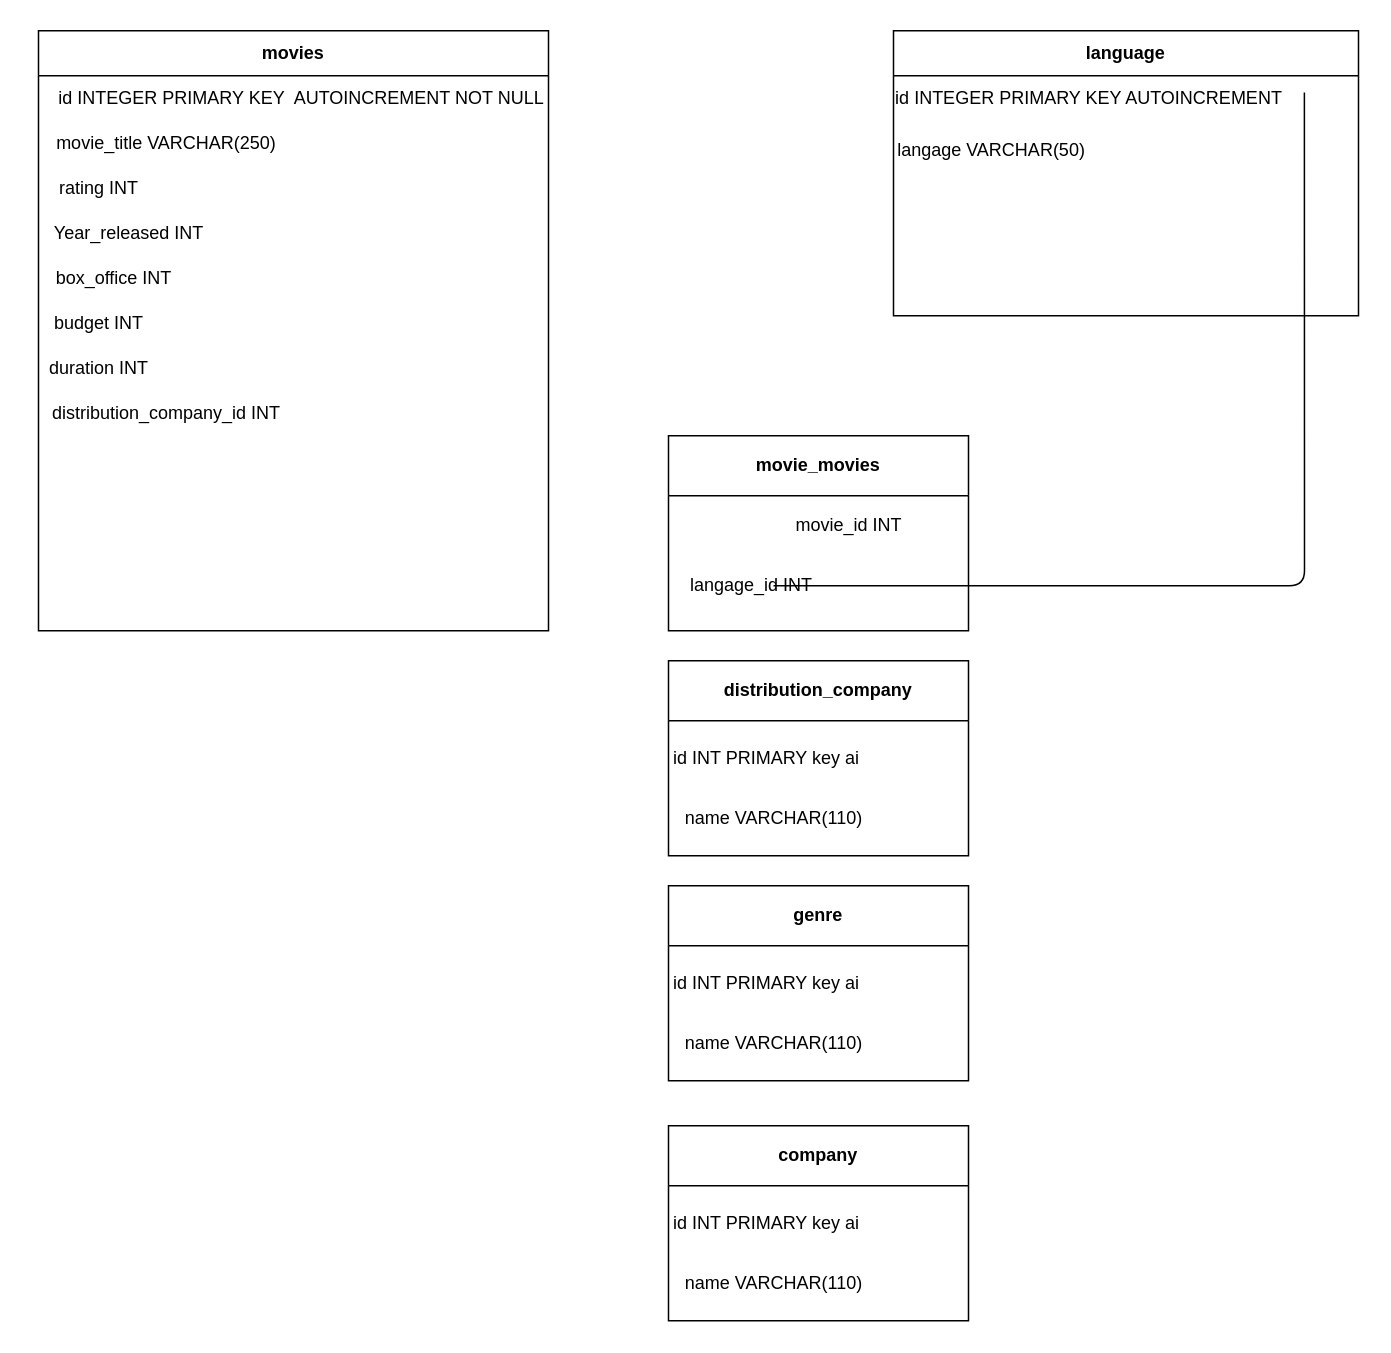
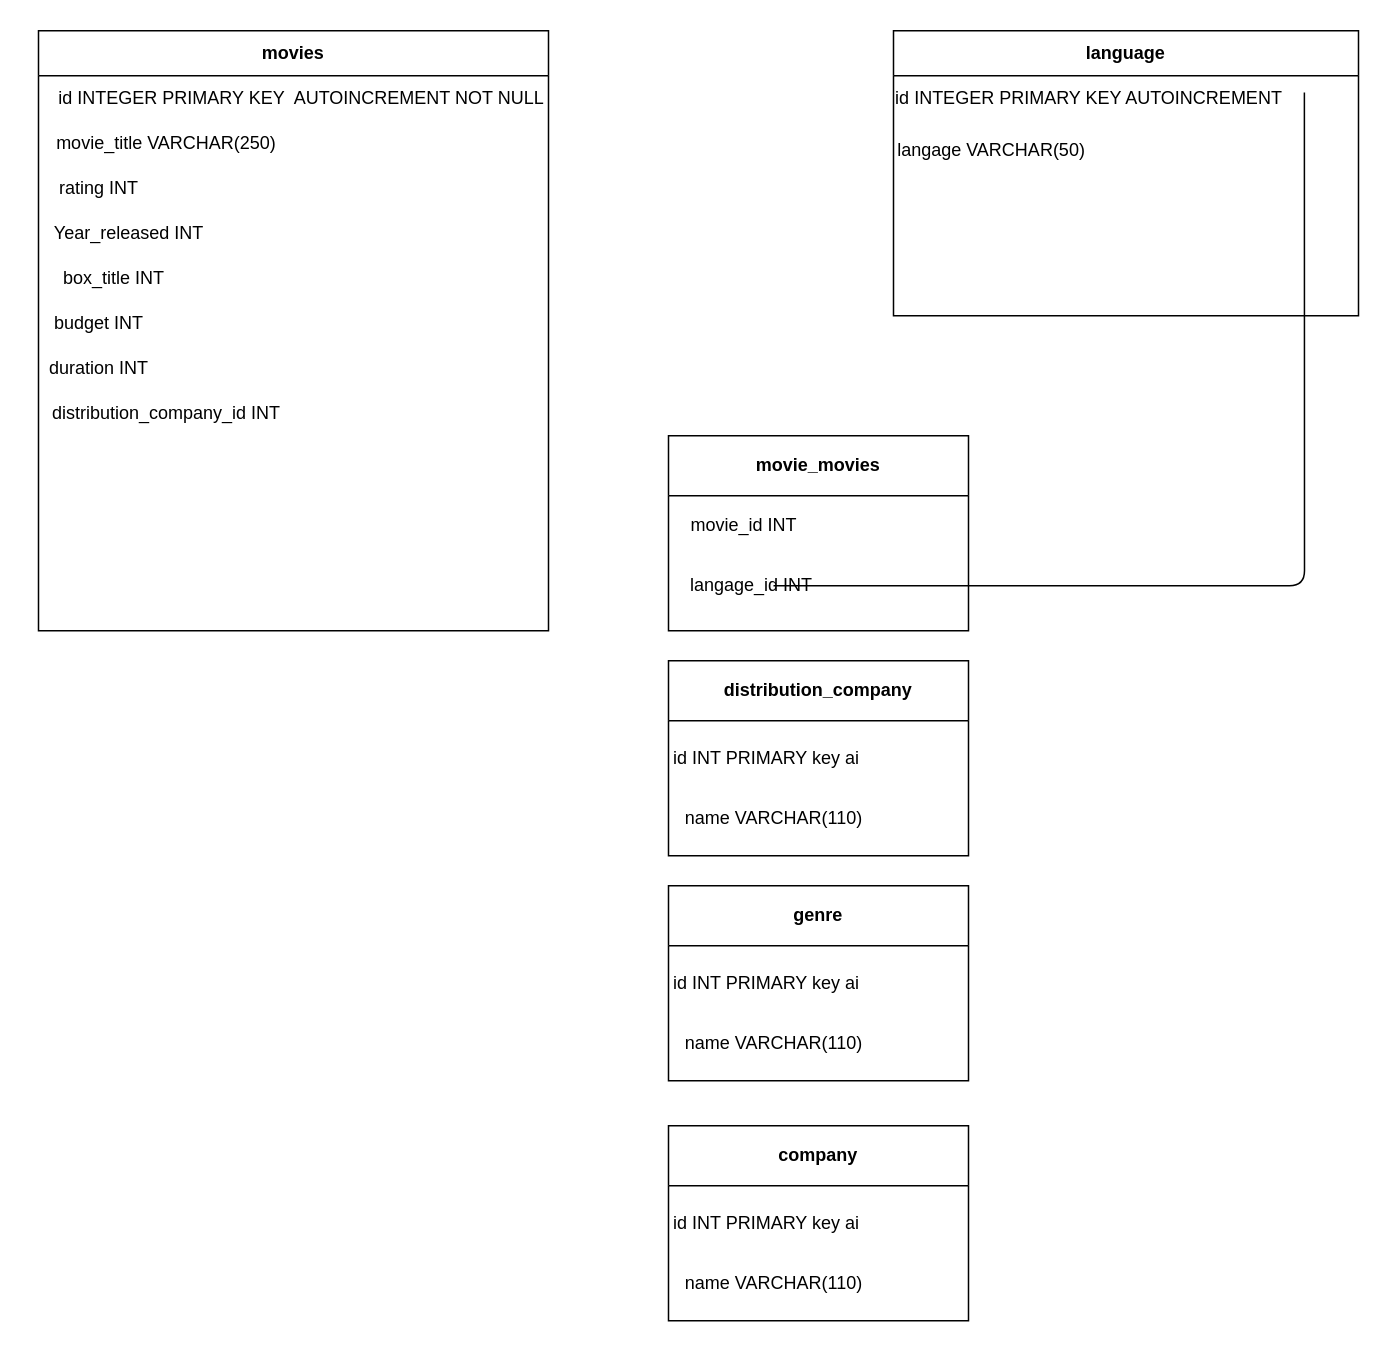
node "box_office INT": label "box_office INT" -> "box_title INT"
node "movie_id INT": moved (848, 526) -> (743, 526)
